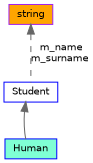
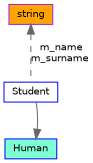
edge "Human" -> "Student": reversed
